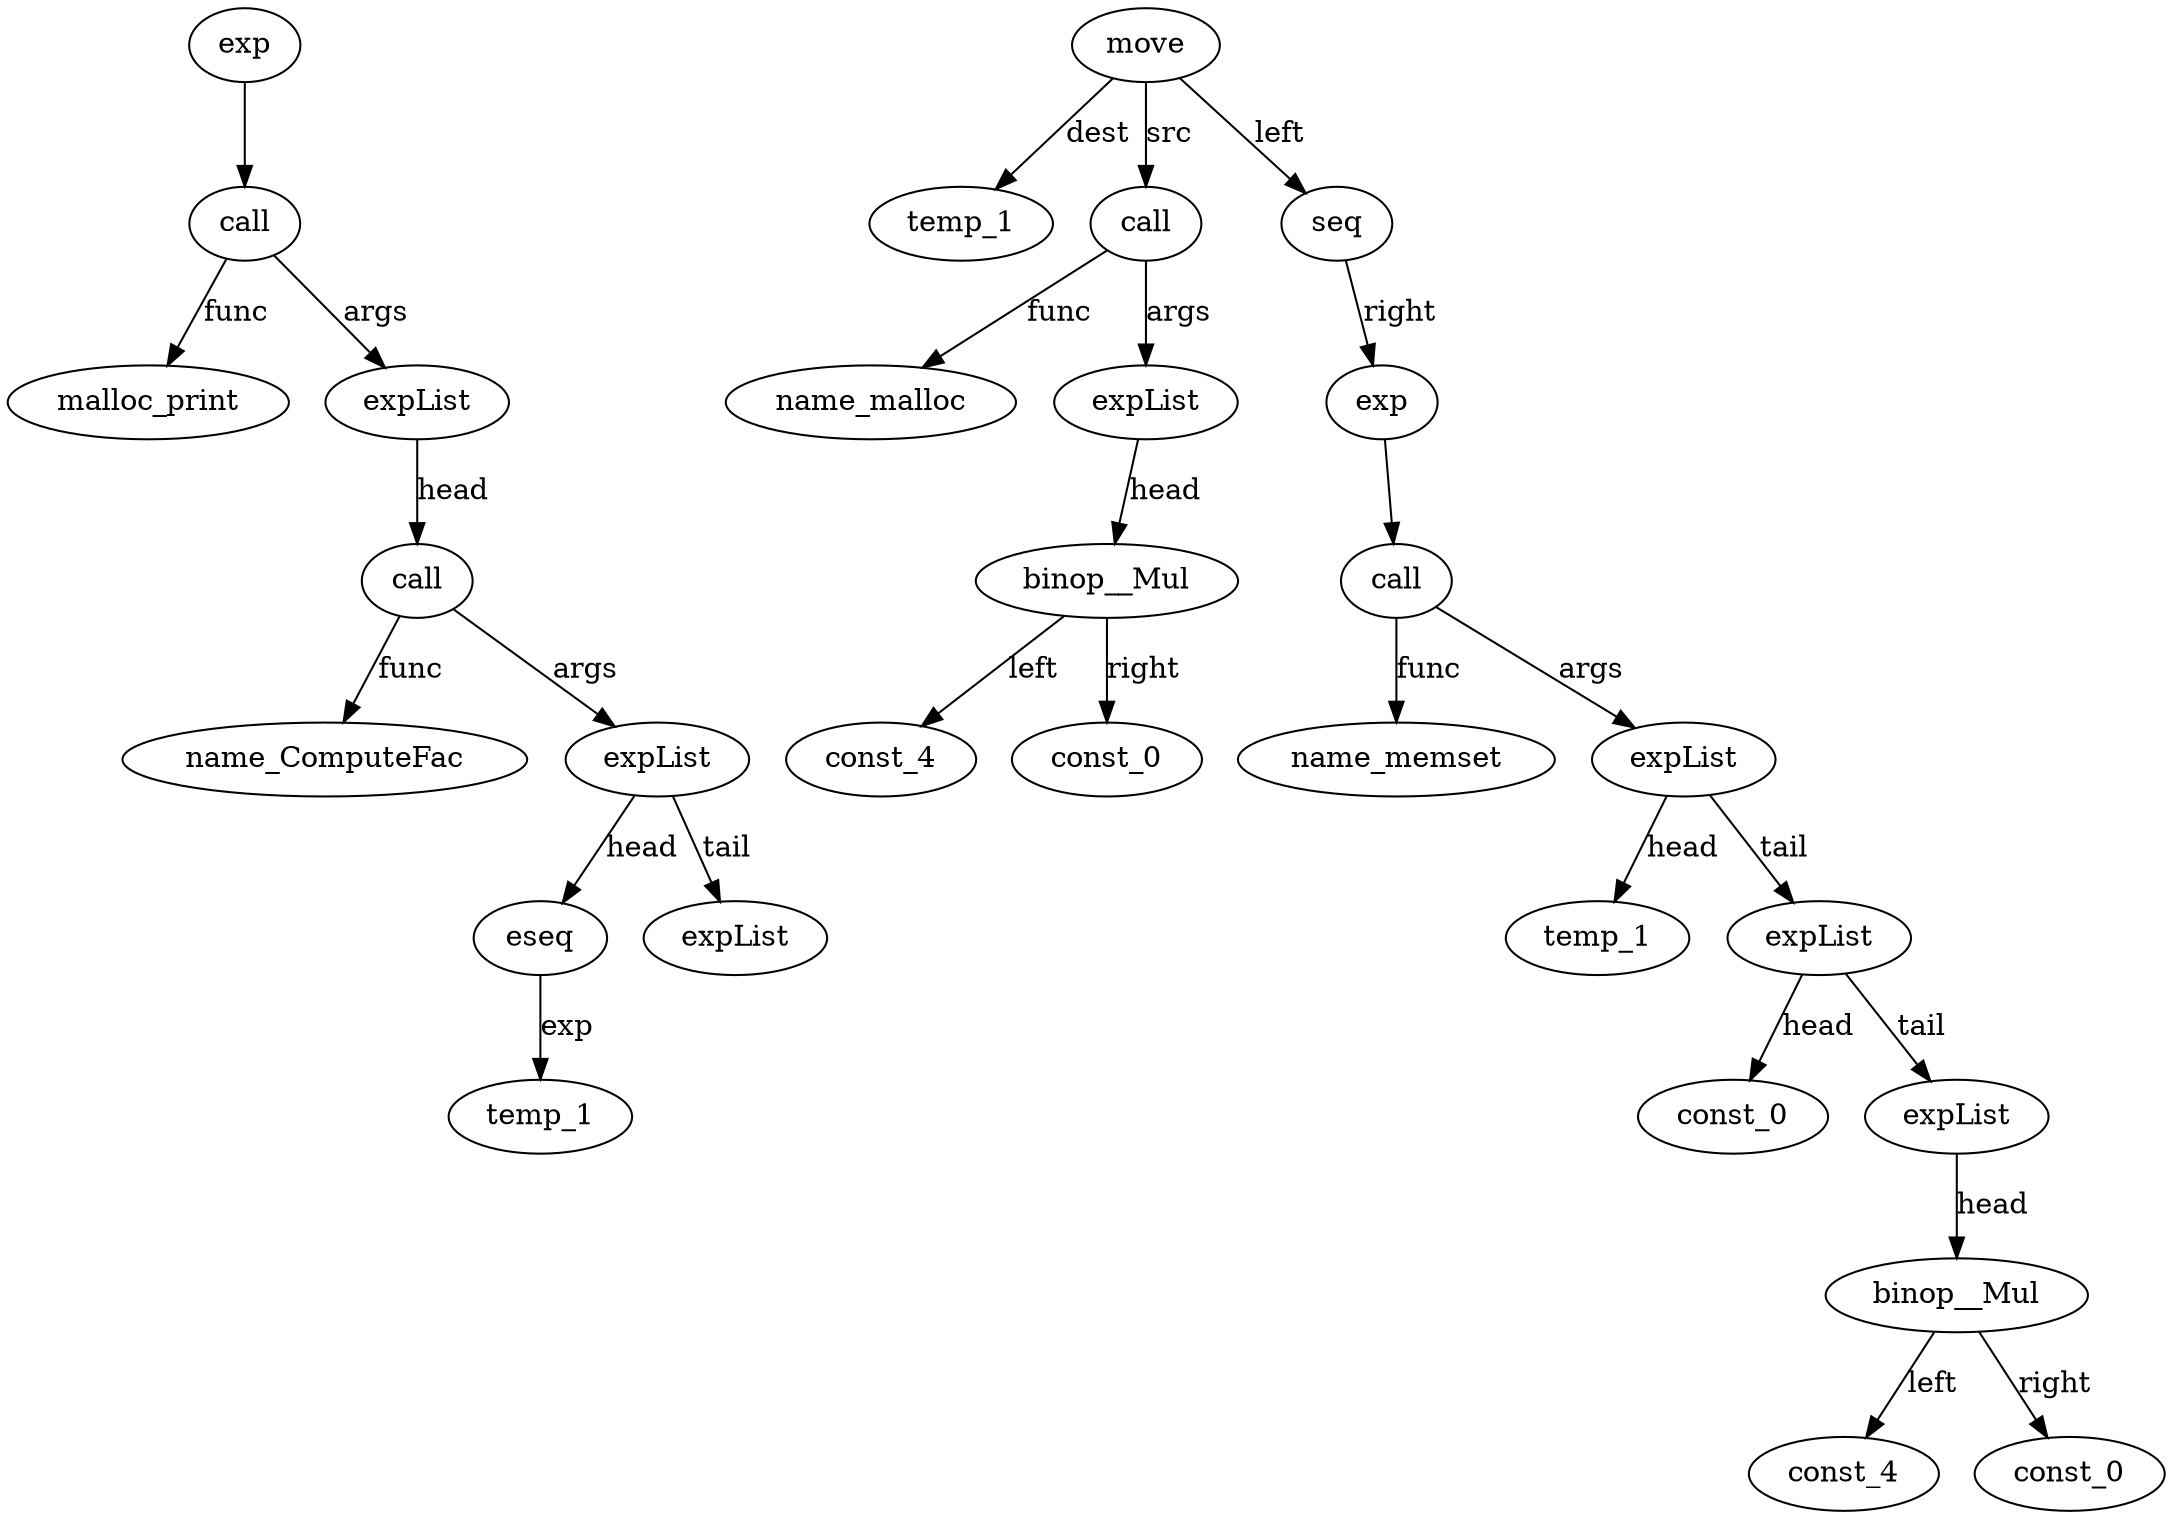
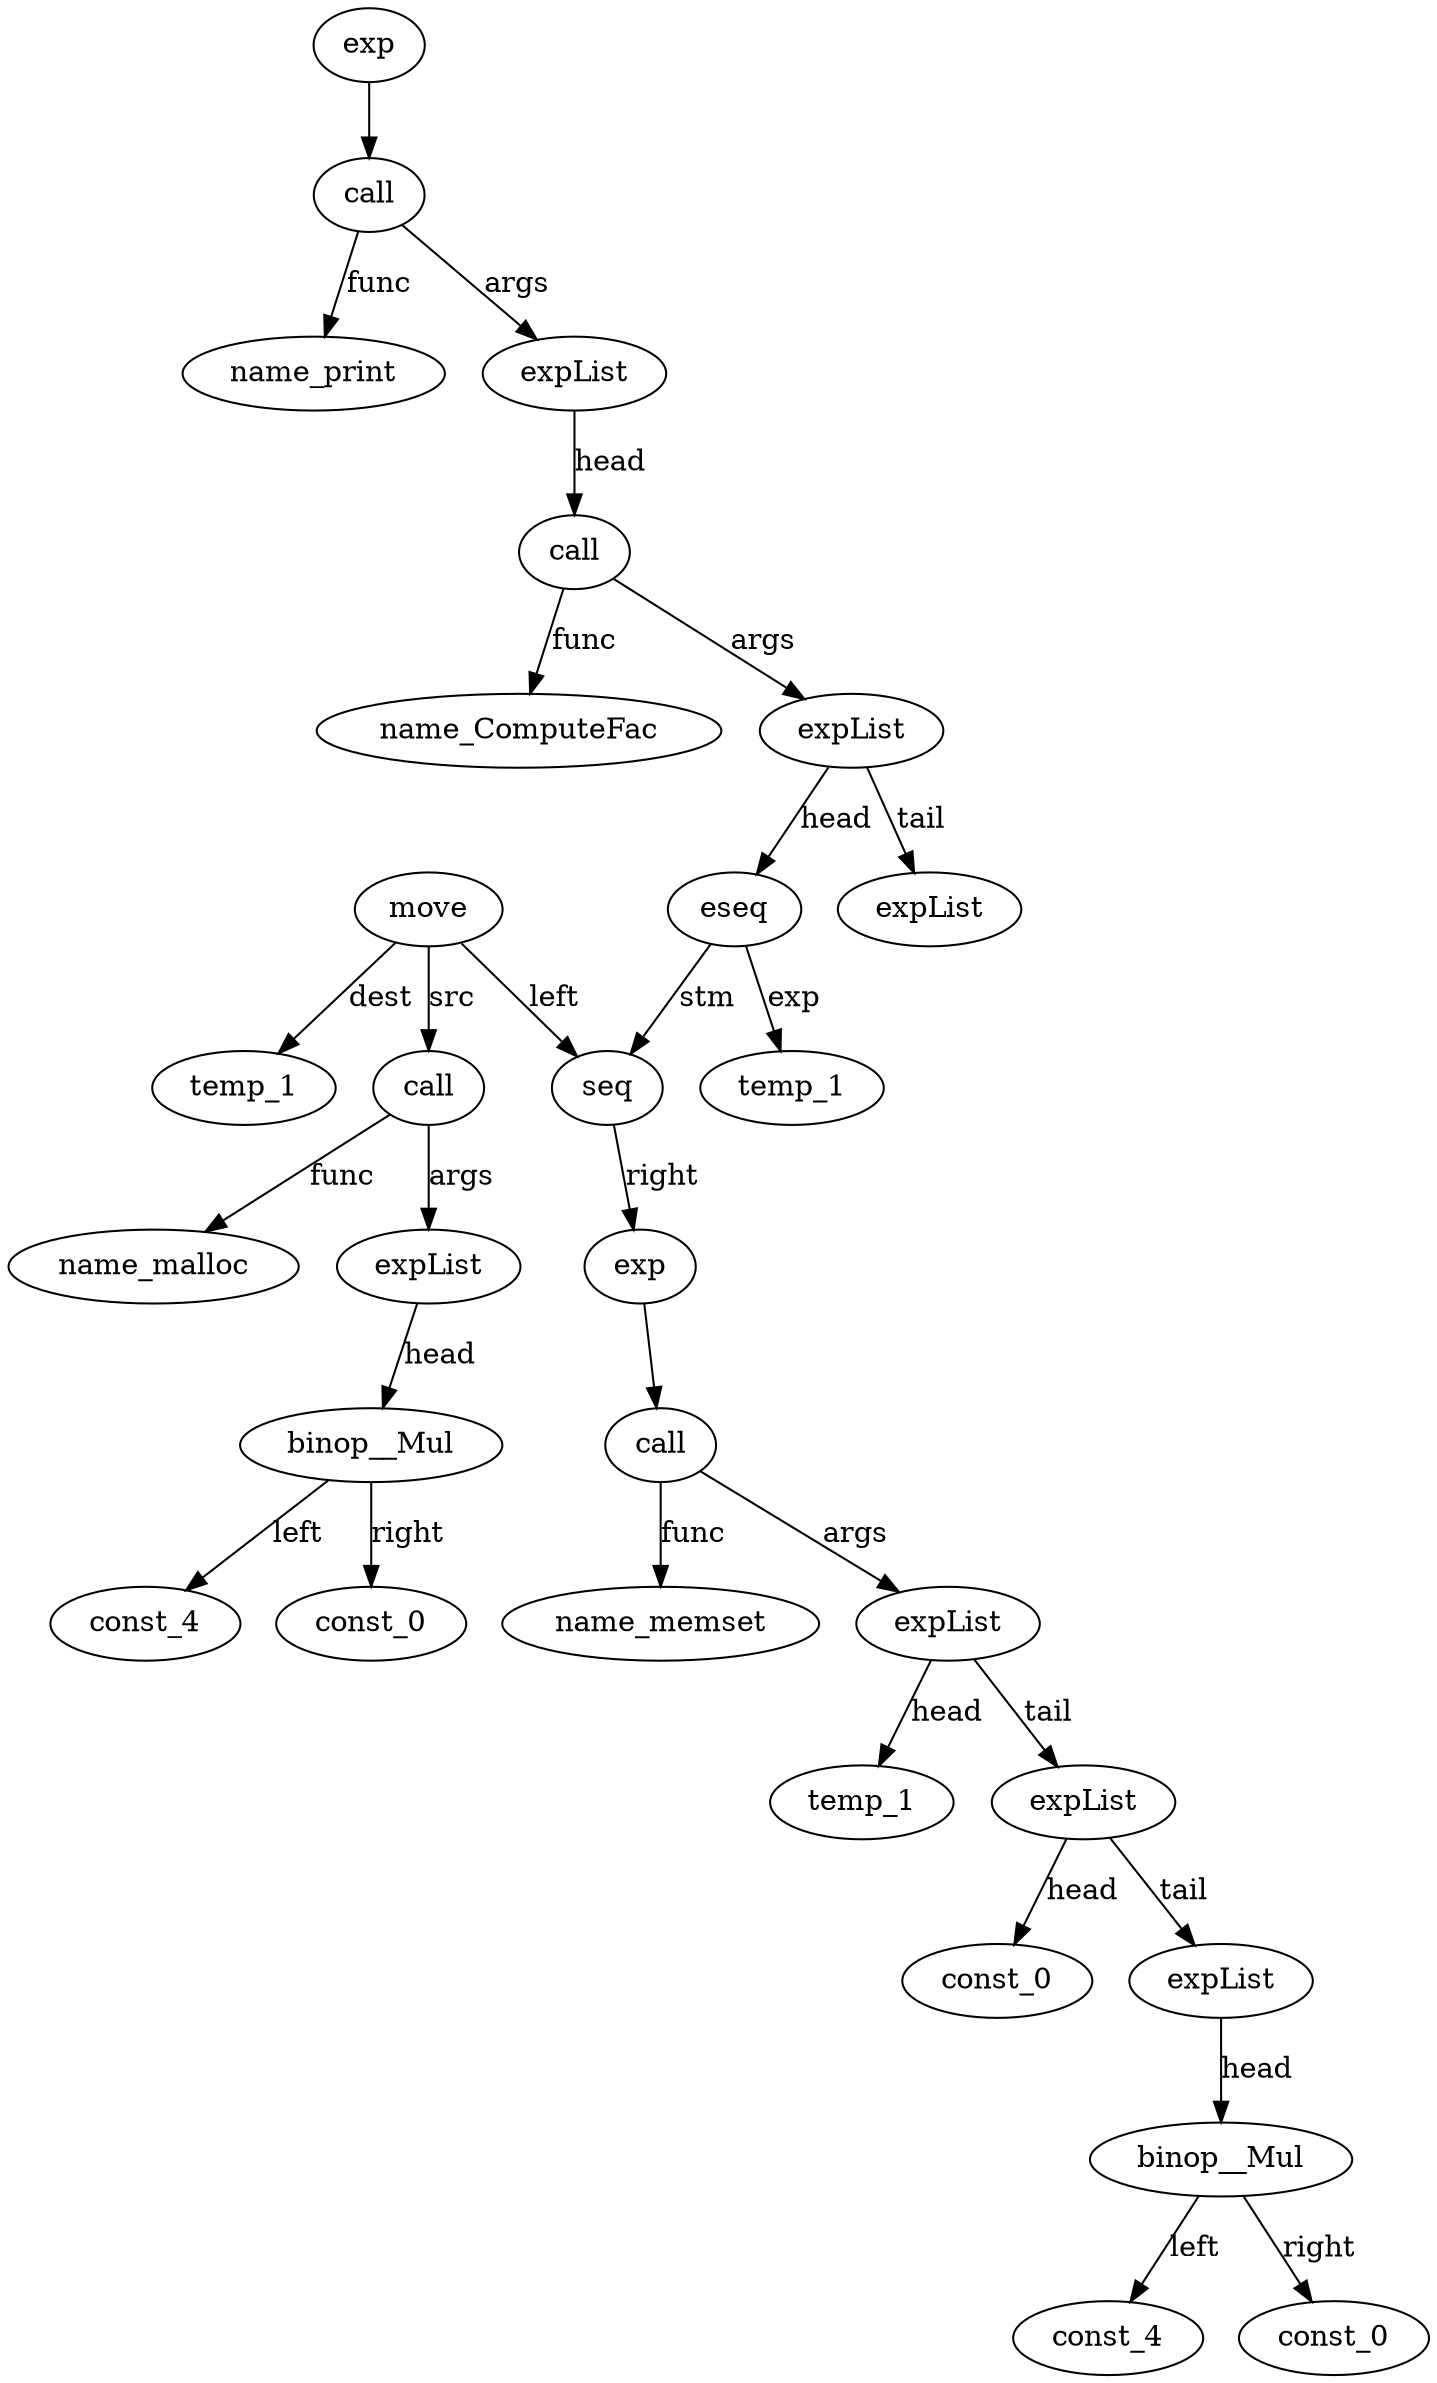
node "malloc_print": label "malloc_print" -> "name_print"
edge "eseq" -> "seq": added, label "stm"
